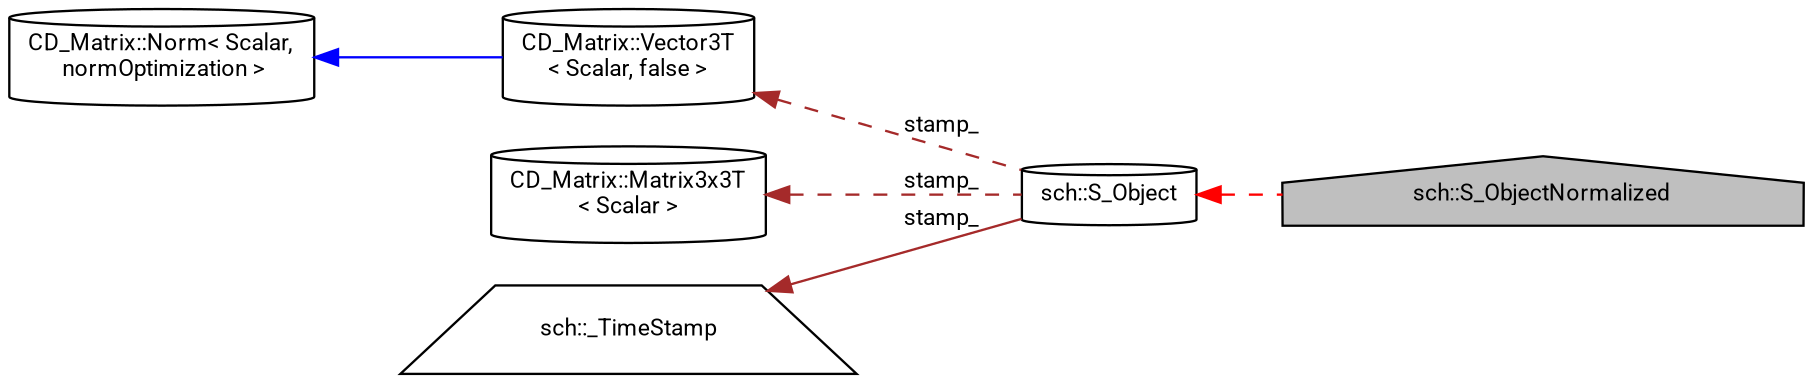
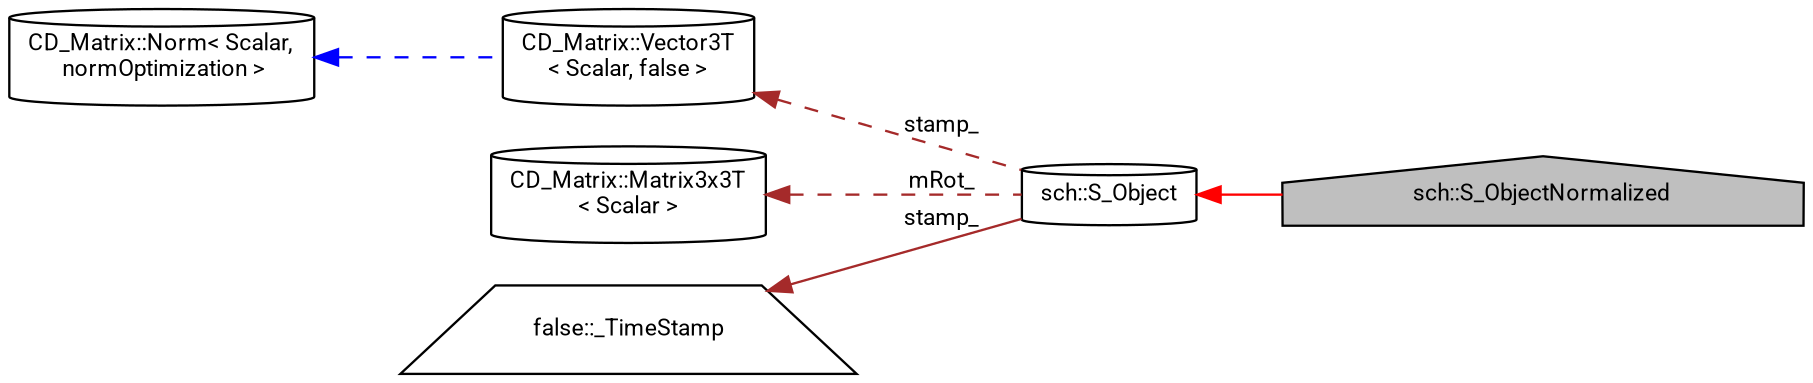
edge "CD_Matrix::Vector3T < Scalar, false >" -> "CD_Matrix::Norm< Scalar, normOptimization >": style solid -> dashed
edge "sch::S_Object" -> "CD_Matrix::Matrix3x3T < Scalar >": label " stamp_" -> " mRot_"
edge "sch::S_ObjectNormalized" -> "sch::S_Object": style dashed -> solid
node "sch::_TimeStamp": label "sch::_TimeStamp" -> "false::_TimeStamp"
